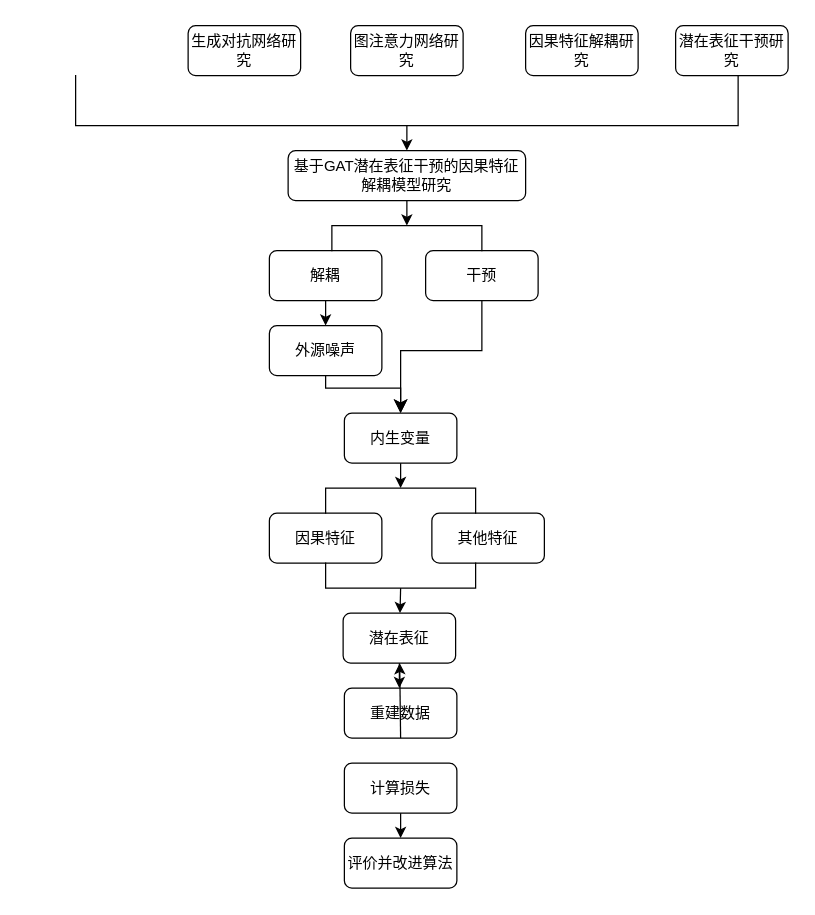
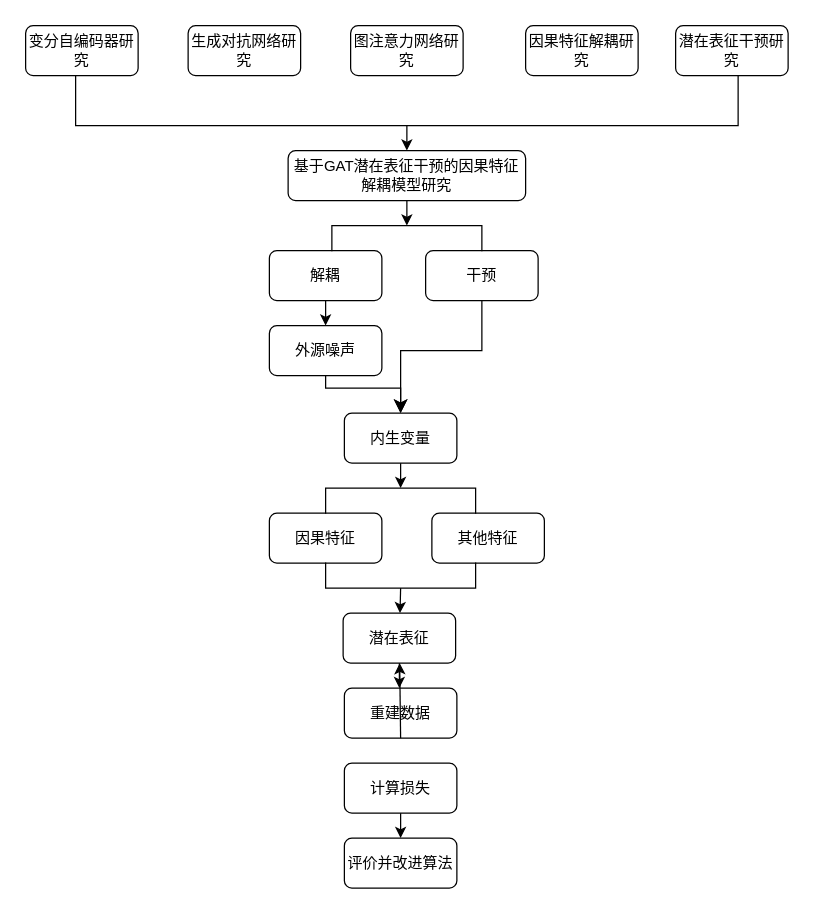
node "变分自编码器研究": added
